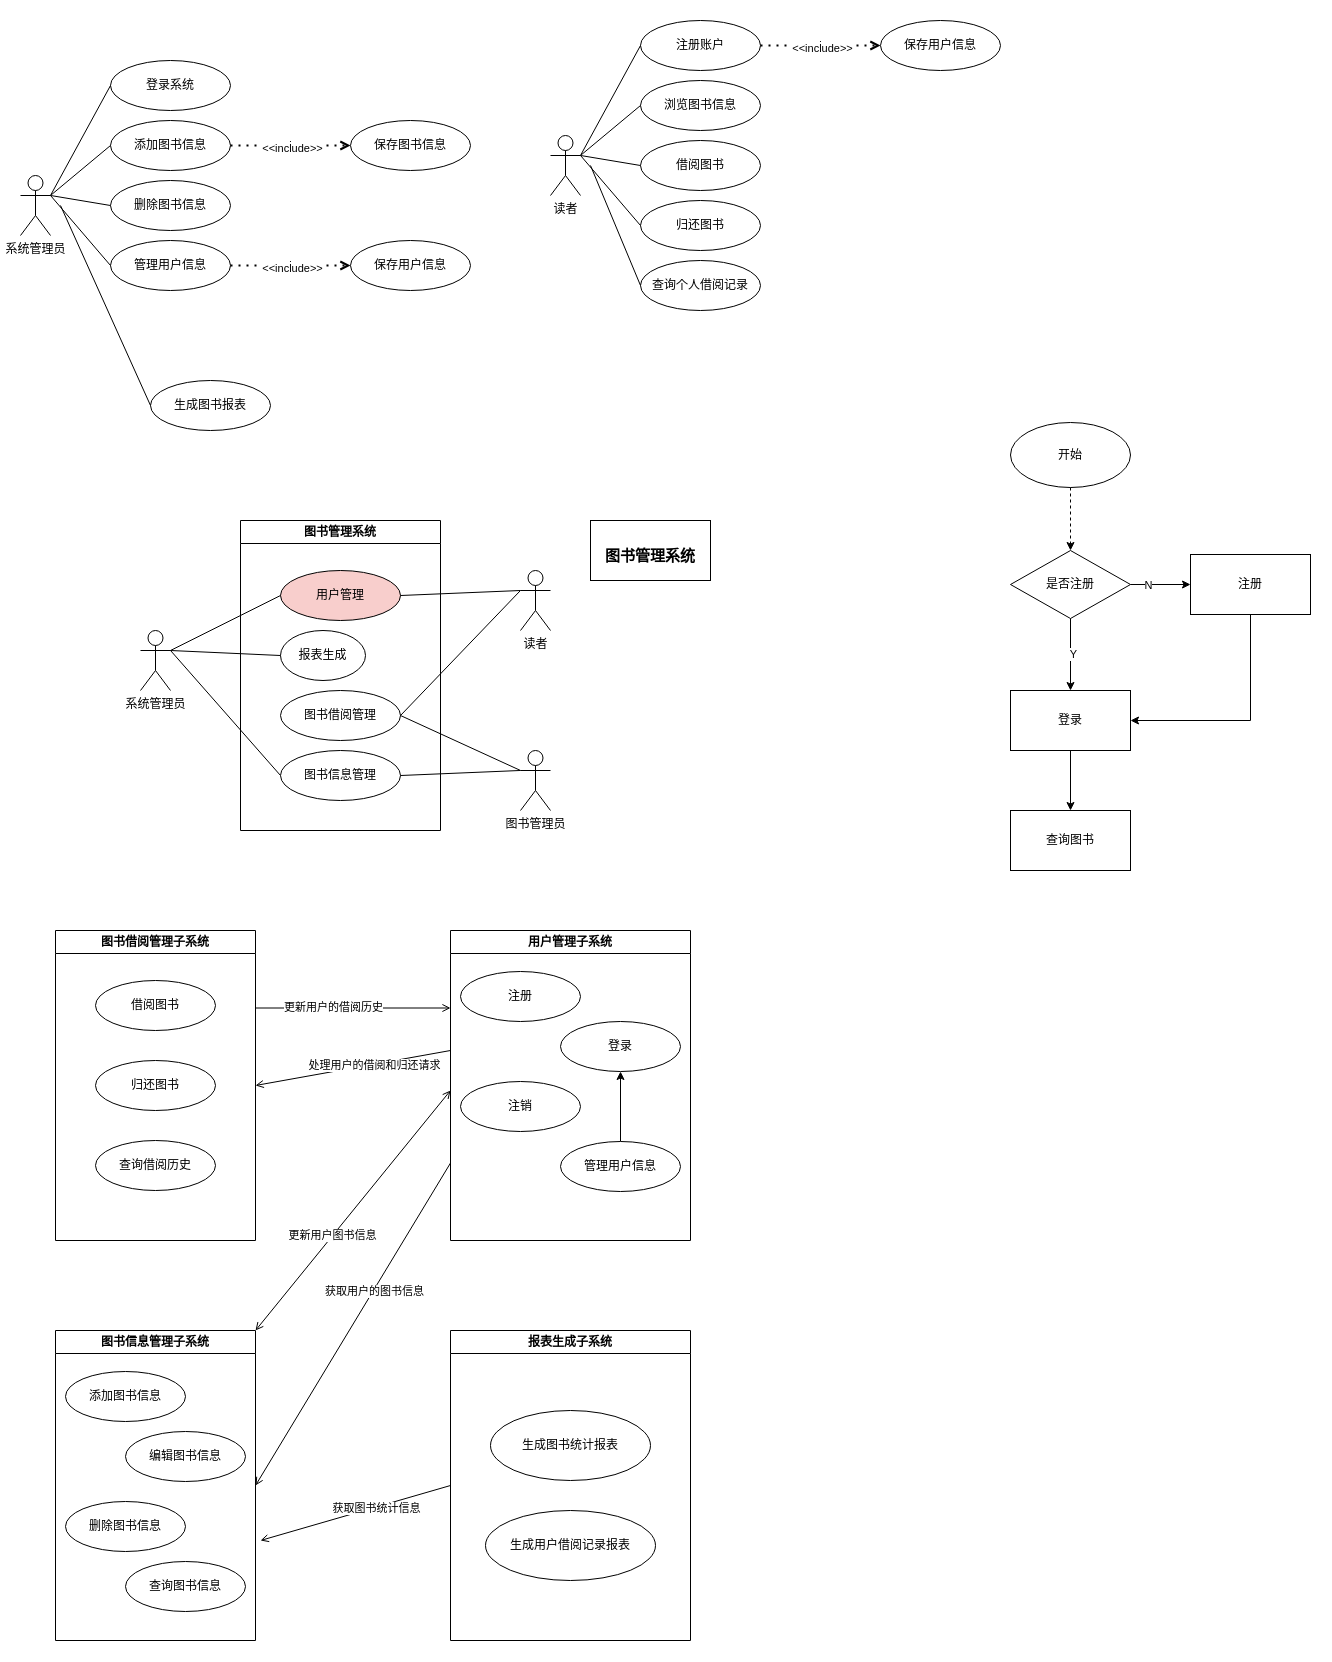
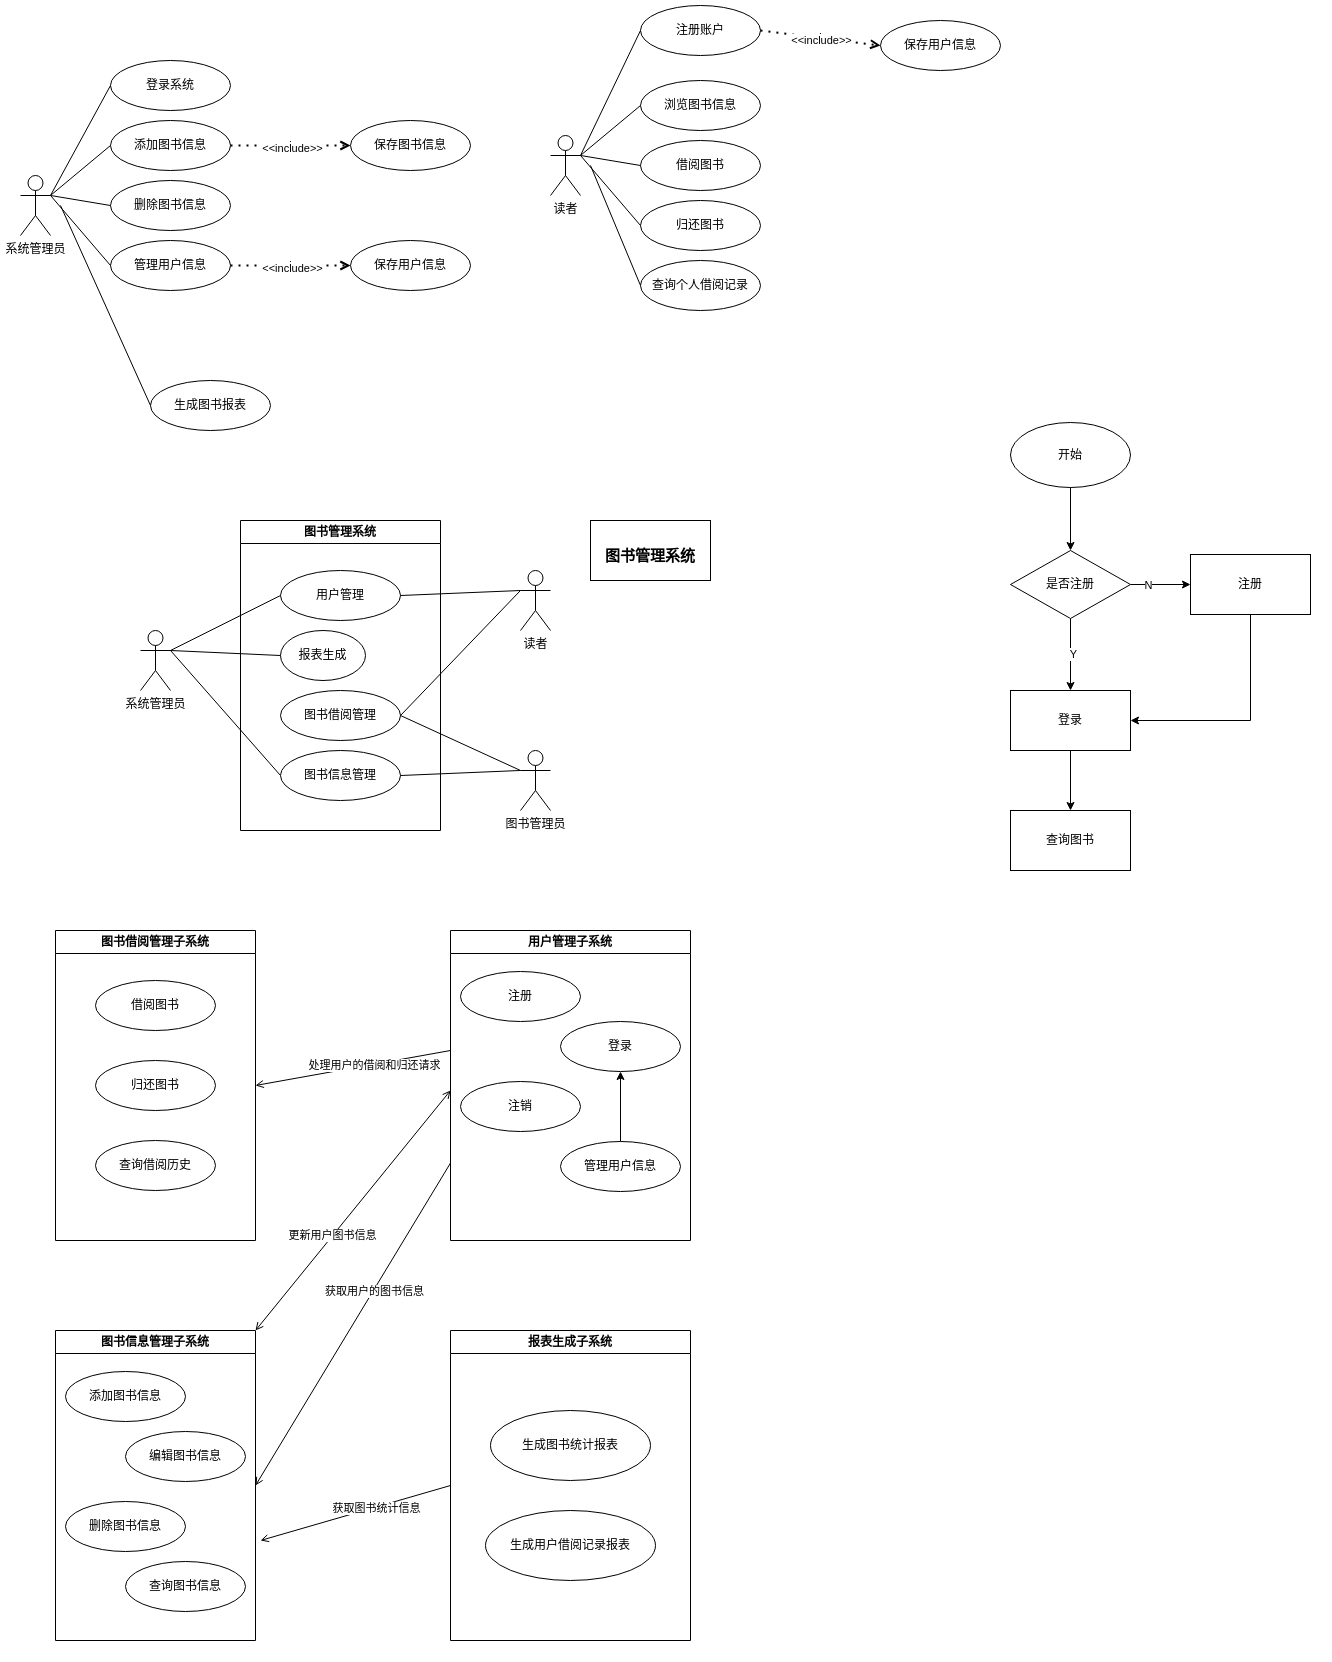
node "注册账户": moved (701, 46) -> (701, 31)
edge "开始" -> "是否注册": style dashed -> solid
node "用户管理": fillcolor #f8cecc -> #ffffff
edge "图书借阅管理子系统" -> "用户管理子系统": removed, label "更新用户的借阅历史"
